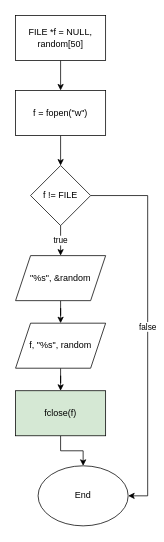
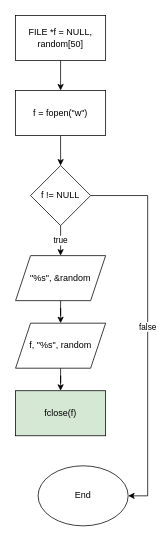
node "f != FILE": label "f != FILE" -> "f != NULL"
edge "fclose(f)" -> "End": removed
